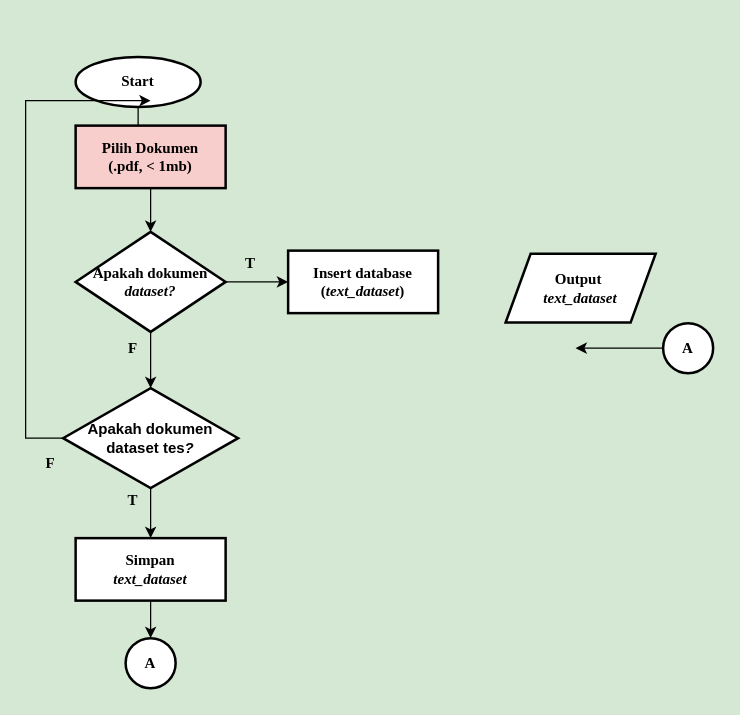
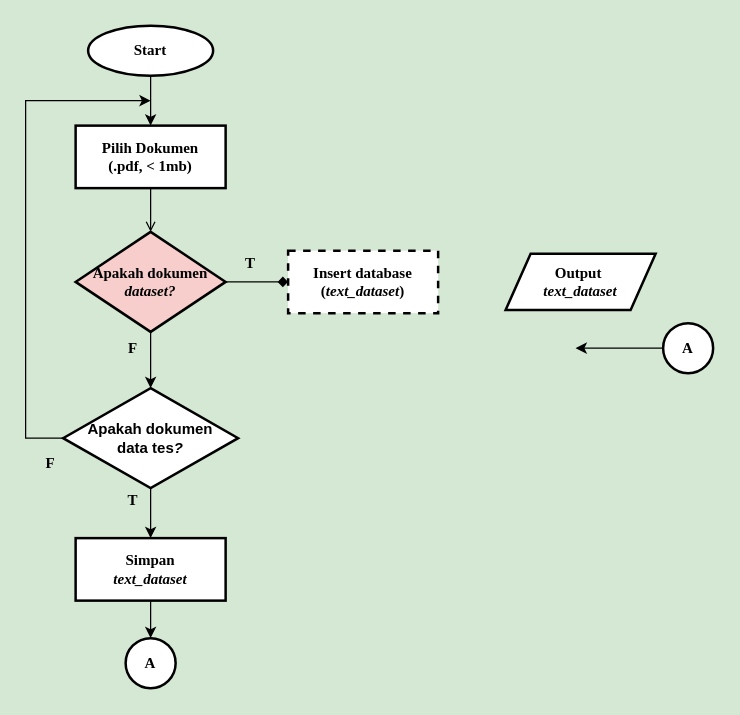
node "Start": moved (138, 82) -> (151, 51)
node "Pilih Dokumen (.pdf, < 1mb)": fillcolor #f8cecc -> #ffffff
edge "Pilih Dokumen (.pdf, < 1mb)" -> "Apakah dokumen dataset?": arrowhead classic -> open
node "Apakah dokumen dataset?": fillcolor #ffffff -> #f8cecc
edge "Apakah dokumen dataset?" -> "Insert database (text_dataset)": arrowhead classic -> diamond
node "Insert database (text_dataset)": style solid -> dashed
node "Output text_dataset": size 150x69 -> 150x56
node "Apakah dokumen dataset tes?": label "Apakah dokumen dataset tes?" -> "Apakah dokumen data tes?"
